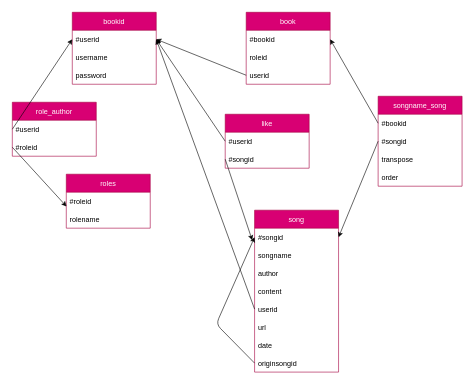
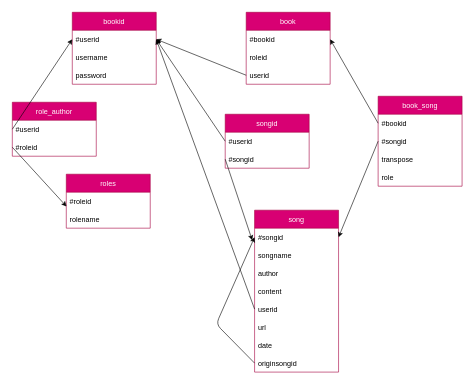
node "songname_song": label "songname_song" -> "book_song"
node "like": label "like" -> "songid"
node "order": label "order" -> "role"
